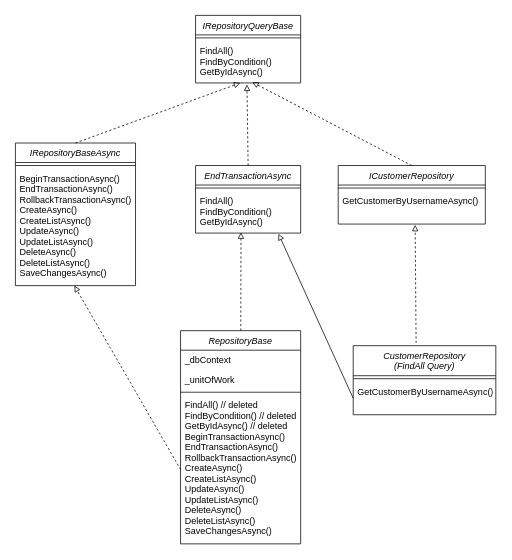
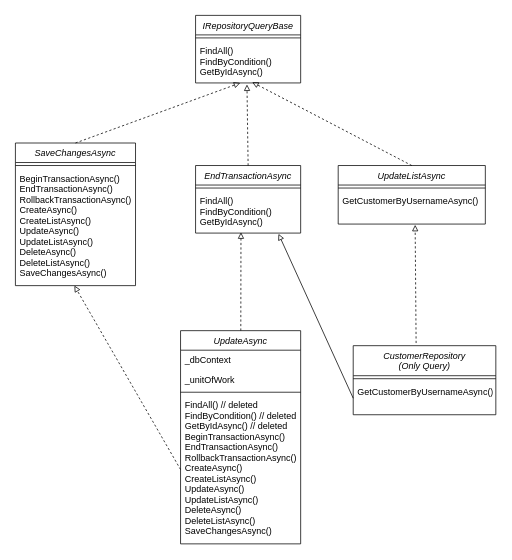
node "IRepositoryBaseAsync": label "IRepositoryBaseAsync" -> "SaveChangesAsync"
node "ICustomerRepository": label "ICustomerRepository" -> "UpdateListAsync"
node "RepositoryBase": label "RepositoryBase" -> "UpdateAsync"
node "CustomerRepository (FindAll Query)": label "CustomerRepository (FindAll Query)" -> "CustomerRepository (Only Query)"
